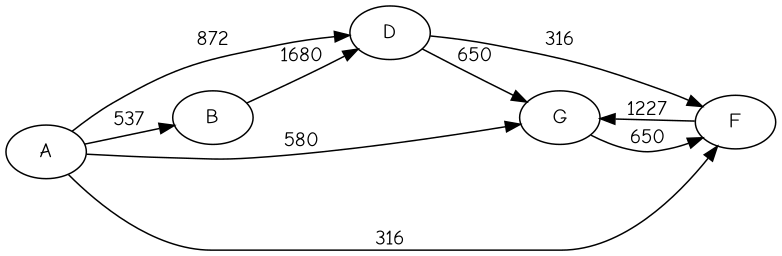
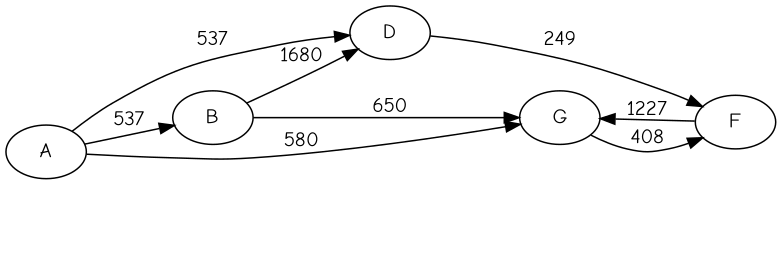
edge "A" -> "D": label "872" -> "537"
edge "D" -> "F": label "316" -> "249"
edge "D" -> "G": now "B" -> "G"
edge "G" -> "F": label "650" -> "408"
edge "A" -> "F": removed, label "316"
